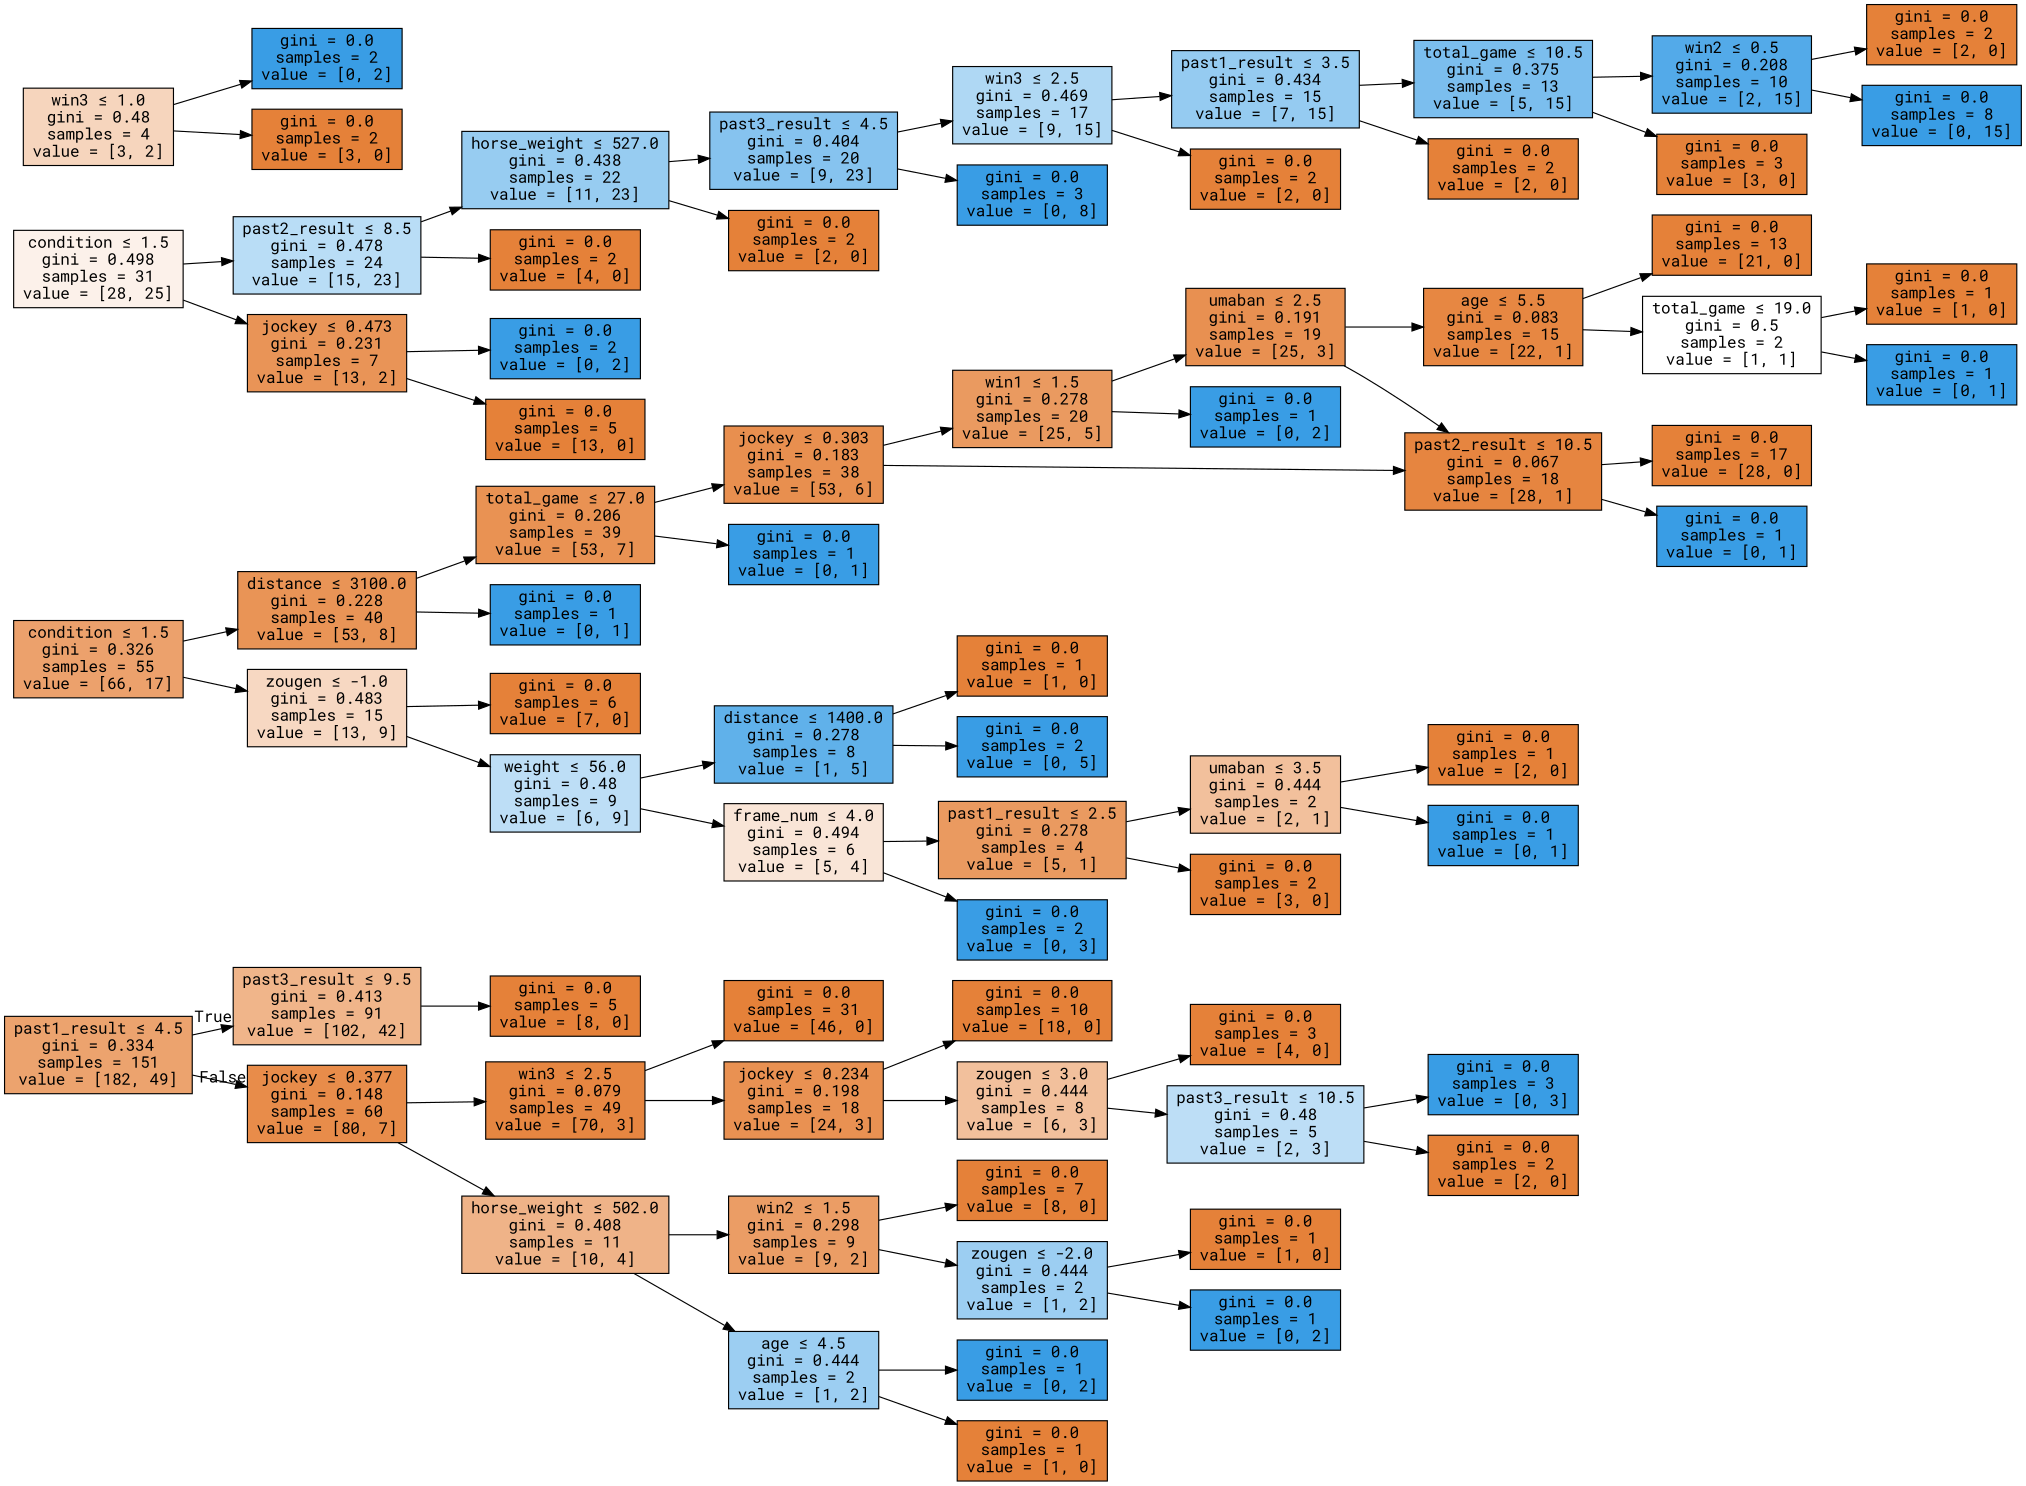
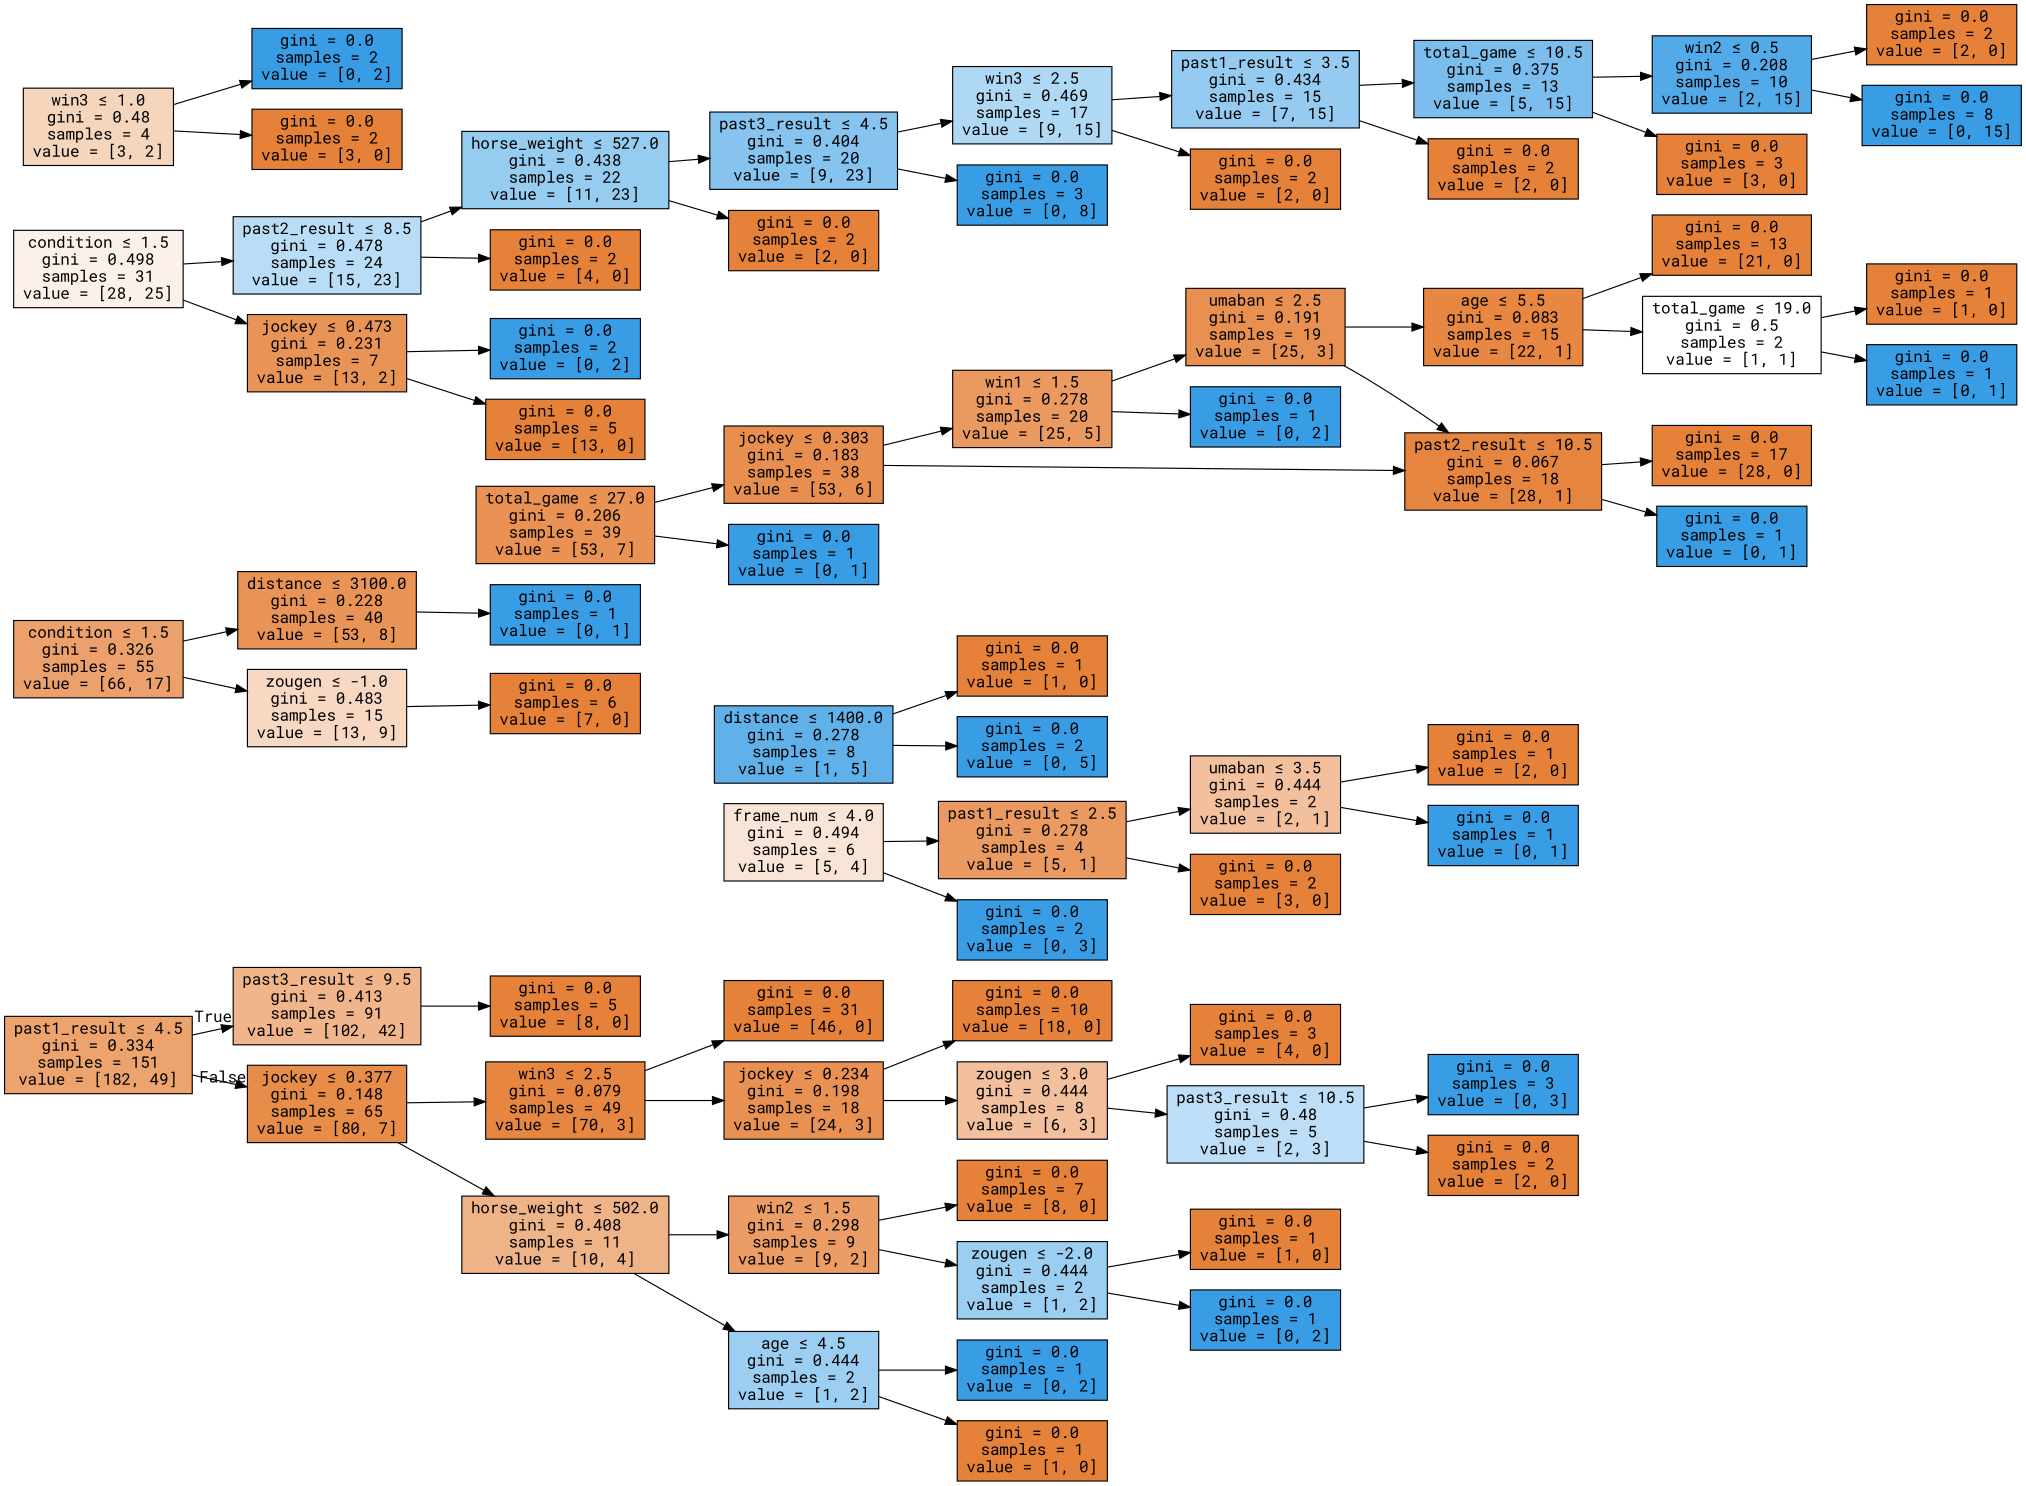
edge "distance ≤ 3100.0" -> "total_game ≤ 27.0": removed
node "weight ≤ 56.0": removed
node "jockey ≤ 0.377": text "samples = 60" -> "samples = 65"
